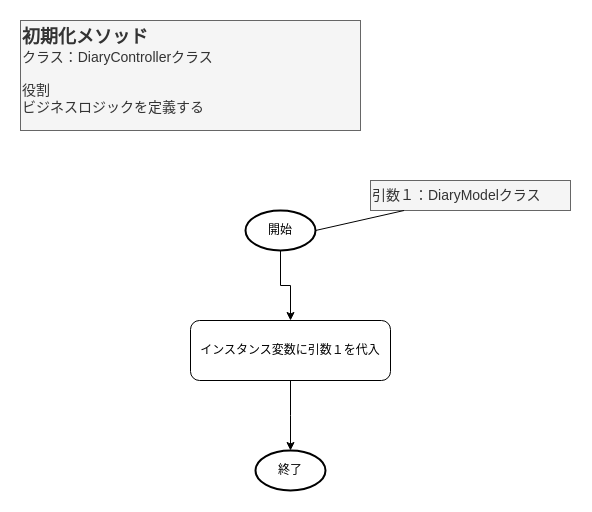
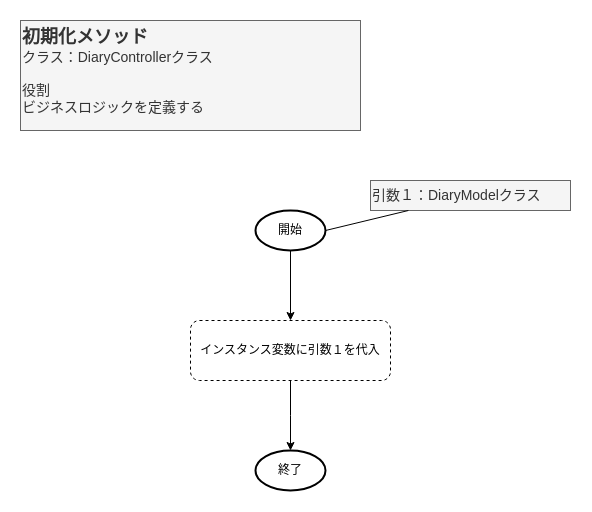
node "開始": moved (281, 231) -> (291, 231)
node "インスタンス変数に引数１を代入": style solid -> dashed
